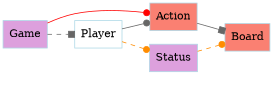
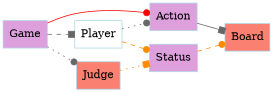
node "Action": fillcolor salmon -> plum
edge "Player" -> "Action": style solid -> dotted
node "Judge": added
